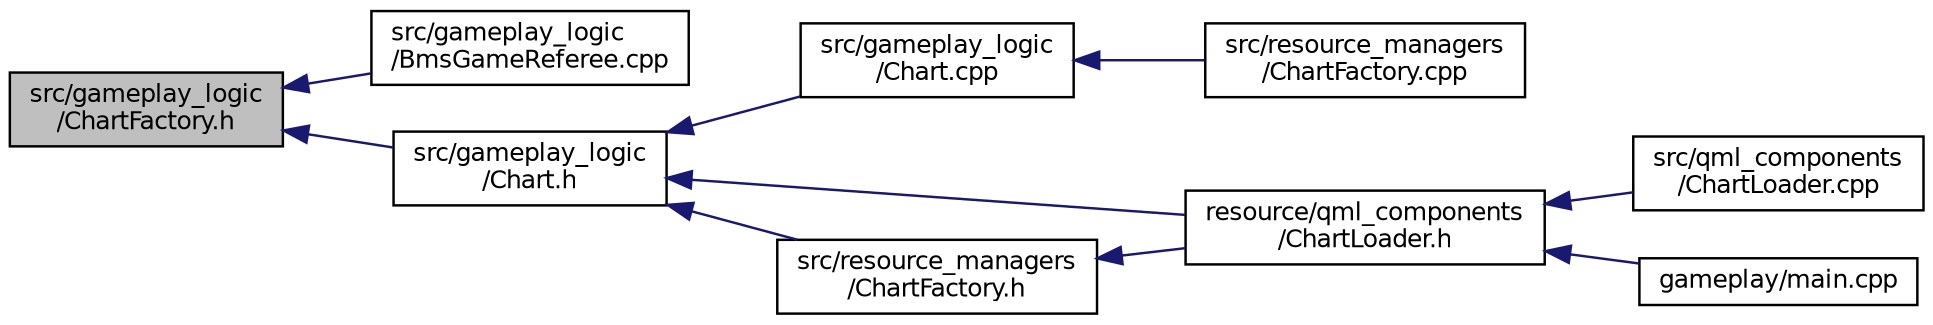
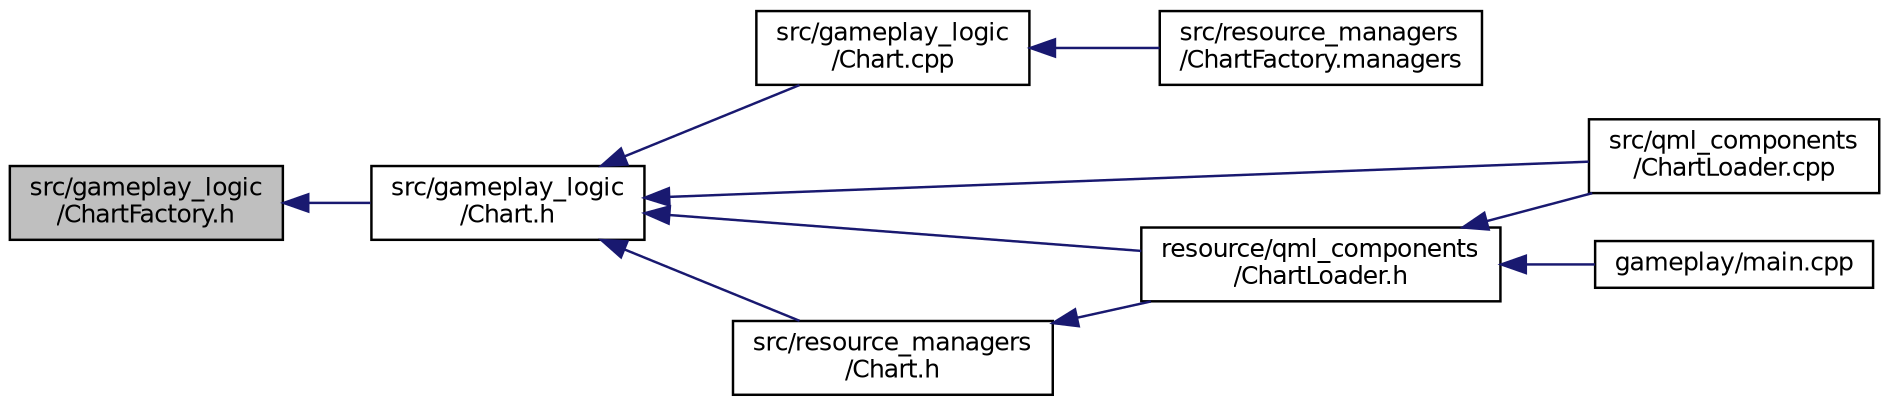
node "src/gameplay_logic /BmsGameReferee.cpp": removed
node "src/resource_managers /ChartFactory.cpp": label "src/resource_managers /ChartFactory.cpp" -> "src/resource_managers /ChartFactory.managers"
edge "src/qml_components /ChartLoader.cpp" -> "src/gameplay_logic /Chart.h": added
node "src/resource_managers /ChartFactory.h": label "src/resource_managers /ChartFactory.h" -> "src/resource_managers /Chart.h"
